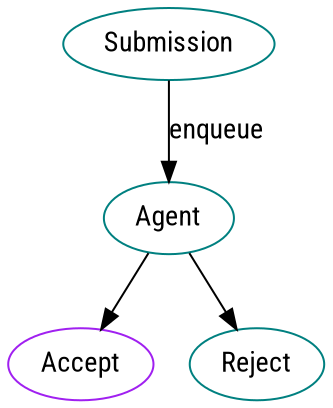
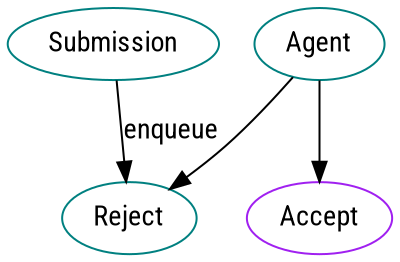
edge "Submission" -> "Agent": now "Submission" -> "Reject"
